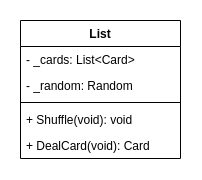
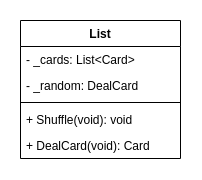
node "- _random: Random": label "- _random: Random" -> "- _random: DealCard"
